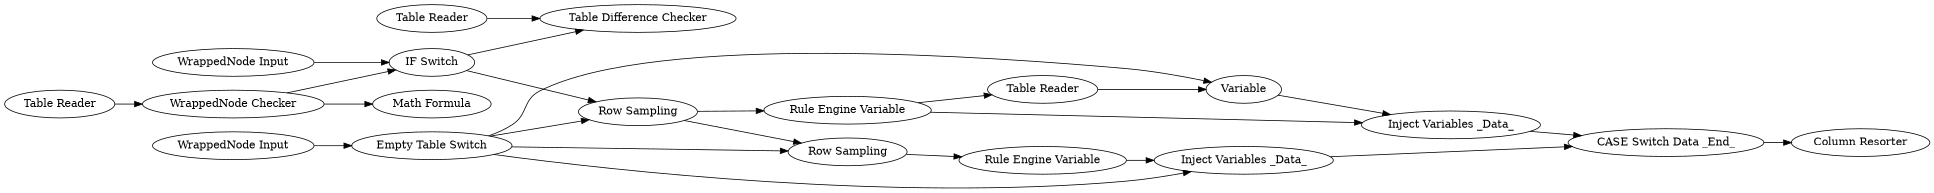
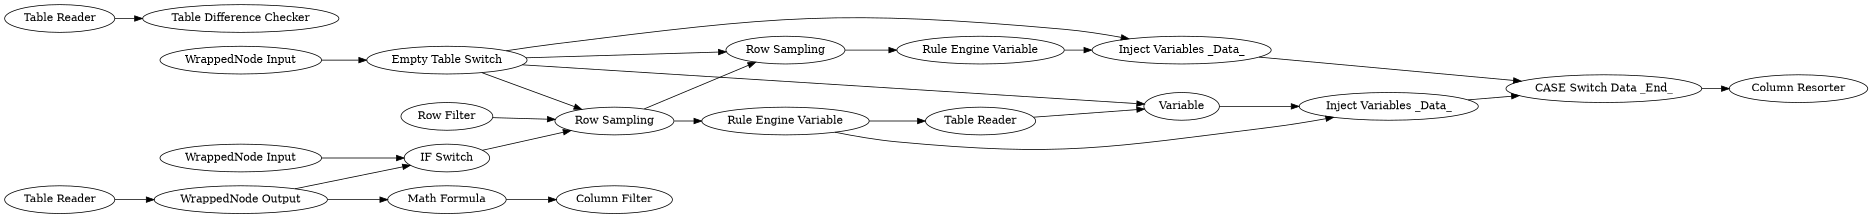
edge "IF Switch" -> "Table Difference Checker": removed
node "WrappedNode Checker": label "WrappedNode Checker" -> "WrappedNode Output"
node "Row Filter": added
node "Column Filter": added
